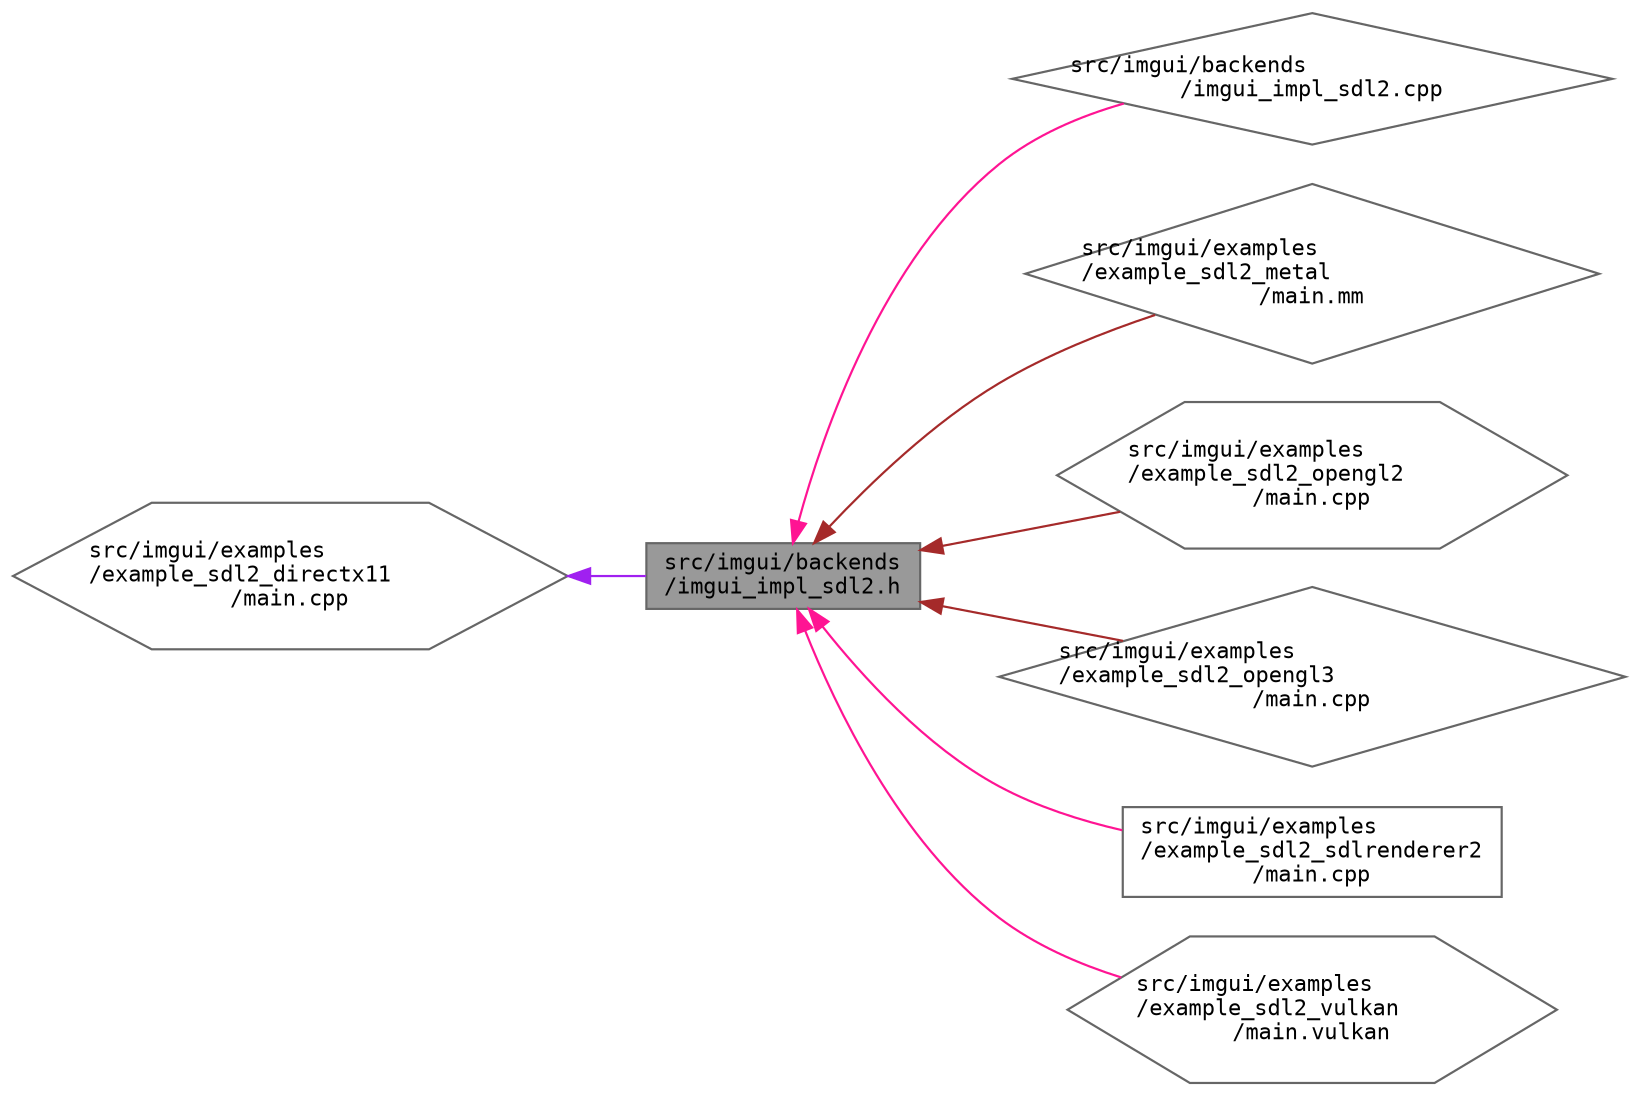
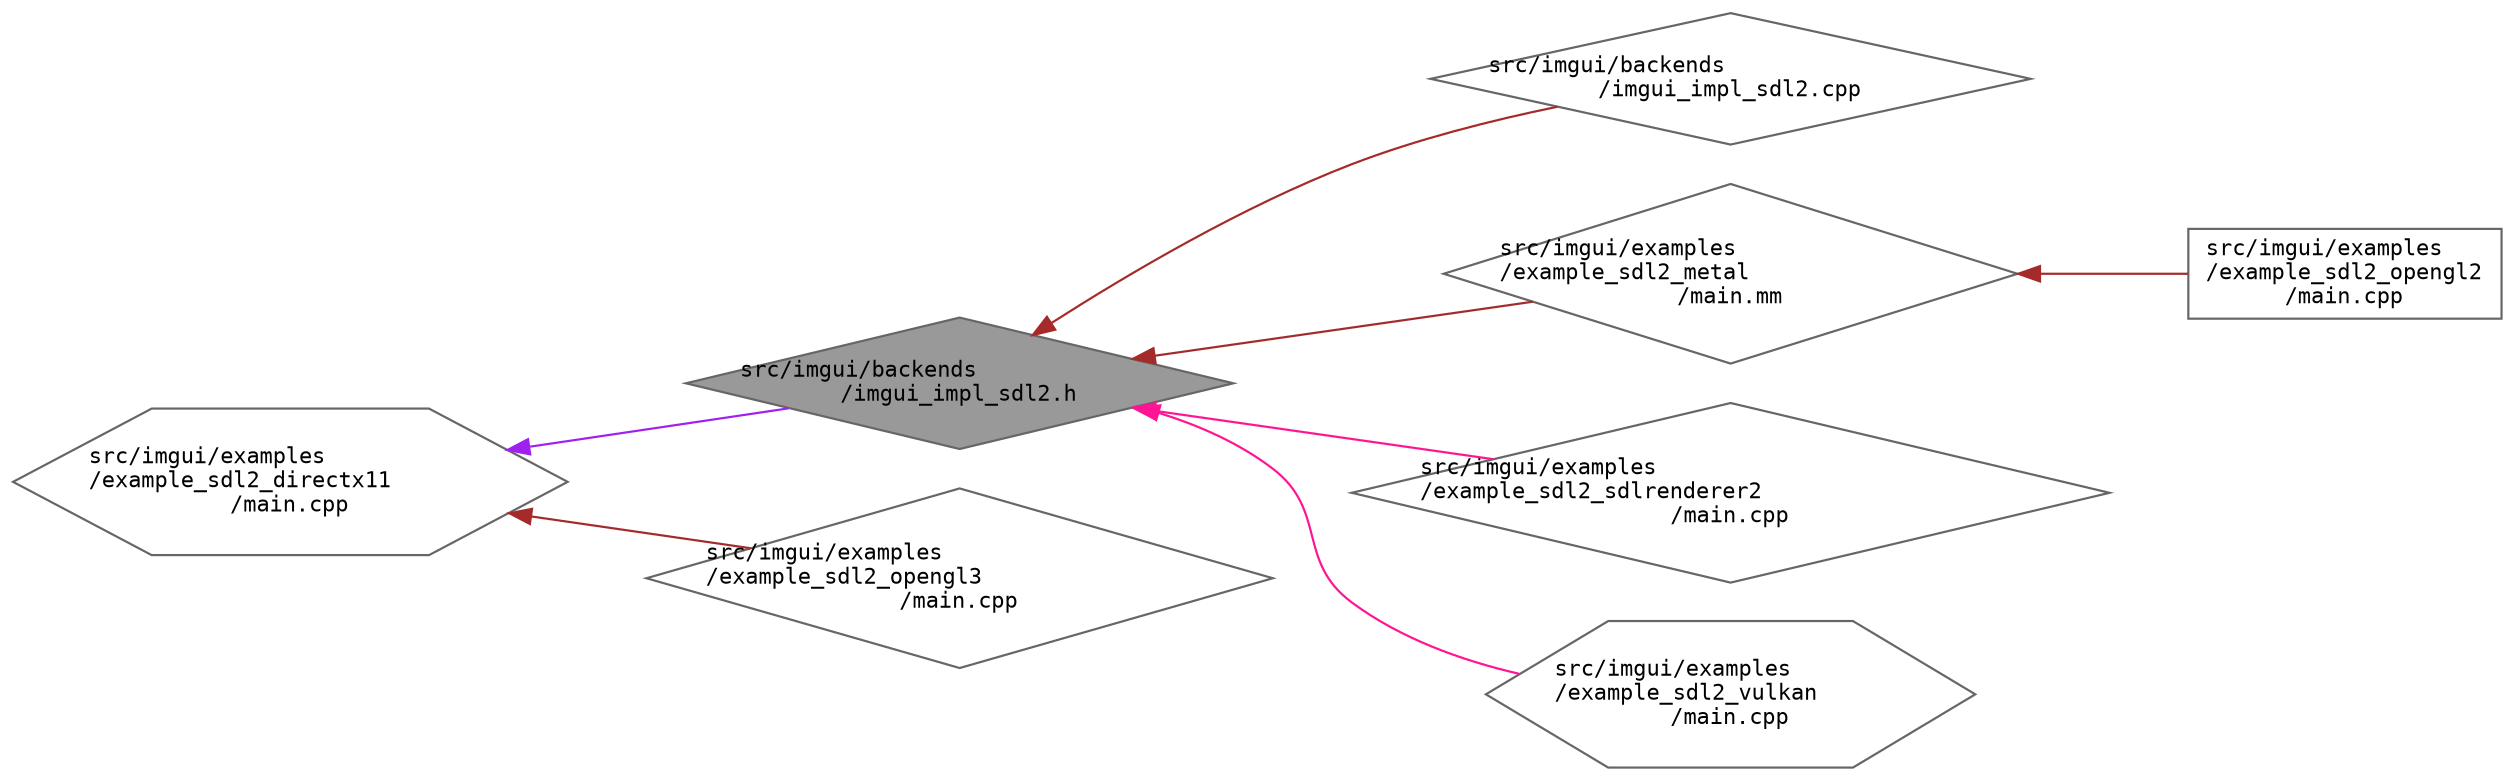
edge "src/imgui/backends /imgui_impl_sdl2.cpp" -> "src/imgui/backends /imgui_impl_sdl2.h": color deeppink -> brown
node "src/imgui/examples /example_sdl2_opengl2 /main.cpp": shape hexagon -> box
edge "src/imgui/examples /example_sdl2_opengl2 /main.cpp" -> "src/imgui/backends /imgui_impl_sdl2.h": now "src/imgui/examples /example_sdl2_opengl2 /main.cpp" -> "src/imgui/examples /example_sdl2_metal /main.mm"
node "src/imgui/backends /imgui_impl_sdl2.h": shape box -> diamond
edge "src/imgui/examples /example_sdl2_opengl3 /main.cpp" -> "src/imgui/backends /imgui_impl_sdl2.h": now "src/imgui/examples /example_sdl2_opengl3 /main.cpp" -> "src/imgui/examples /example_sdl2_directx11 /main.cpp"
node "src/imgui/examples /example_sdl2_sdlrenderer2 /main.cpp": shape box -> diamond
node "src/imgui/examples /example_sdl2_vulkan /main.vulkan": label "src/imgui/examples /example_sdl2_vulkan /main.vulkan" -> "src/imgui/examples /example_sdl2_vulkan /main.cpp"
